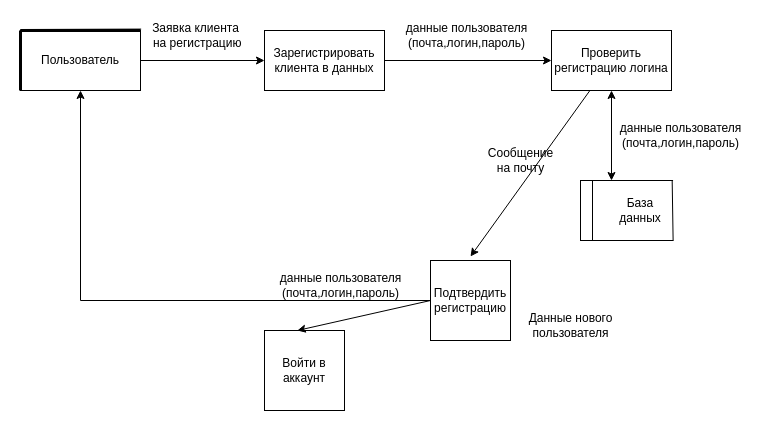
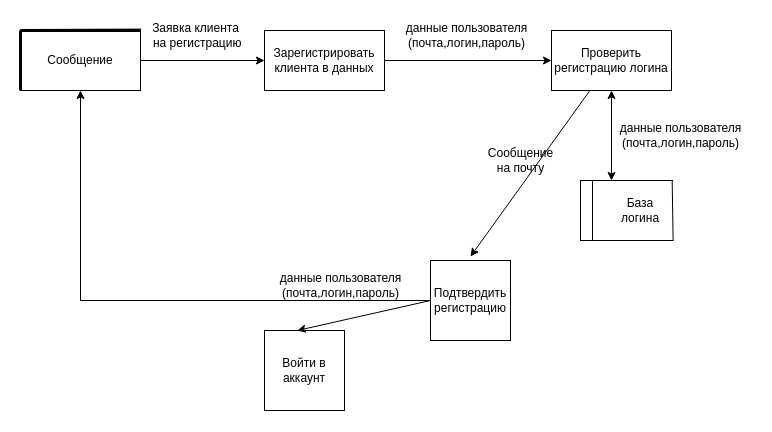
node "Пользователь": label "Пользователь" -> "Сообщение"
node "База данных": label "База данных" -> "База логина"
node "Данные нового пользователя": removed
